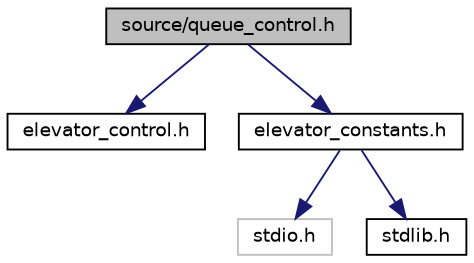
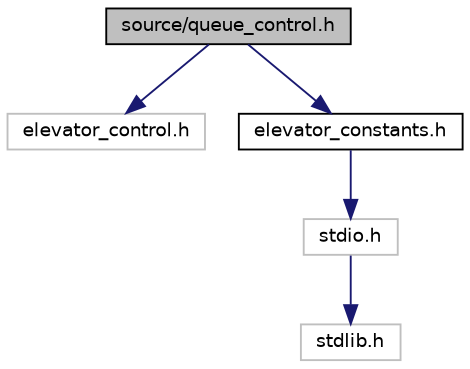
node "elevator_control.h": color black -> grey75
edge "elevator_constants.h" -> "stdlib.h": now "stdio.h" -> "stdlib.h"
node "stdlib.h": color black -> grey75
